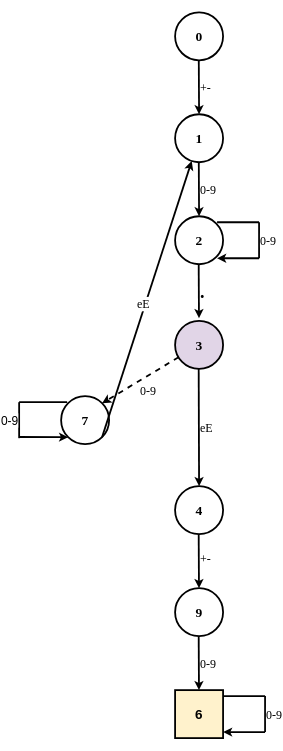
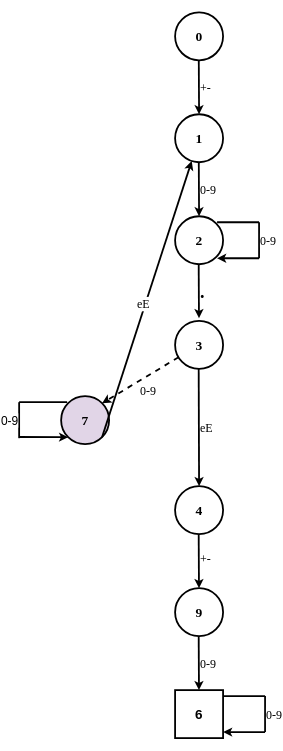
node "3": fillcolor #e1d5e7 -> #ffffff
node "7": fillcolor #ffffff -> #e1d5e7
node "6": fillcolor #fff2cc -> #ffffff
